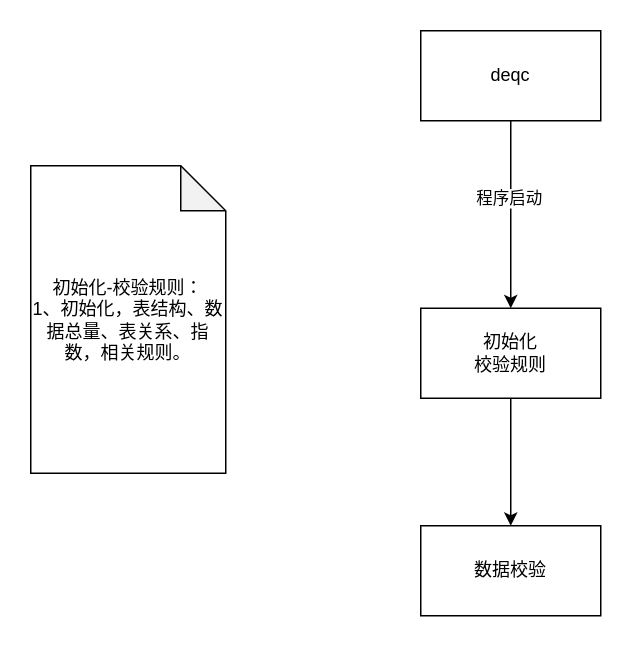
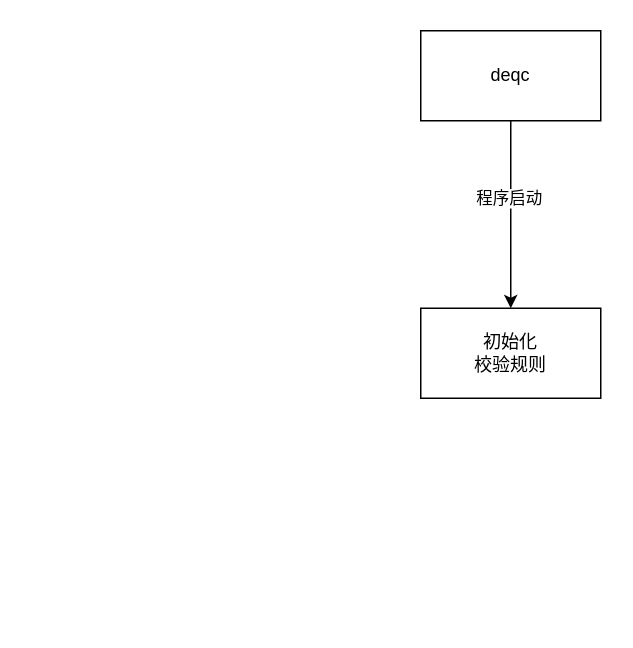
node "初始化-校验规则： 1、初始化，表结构、数据总量、表关系、指数，相关规则。": removed
edge "初始化 校验规则" -> "数据校验": removed
node "数据校验": removed
